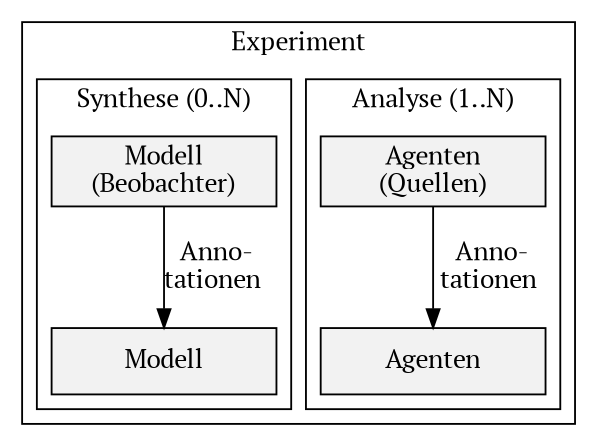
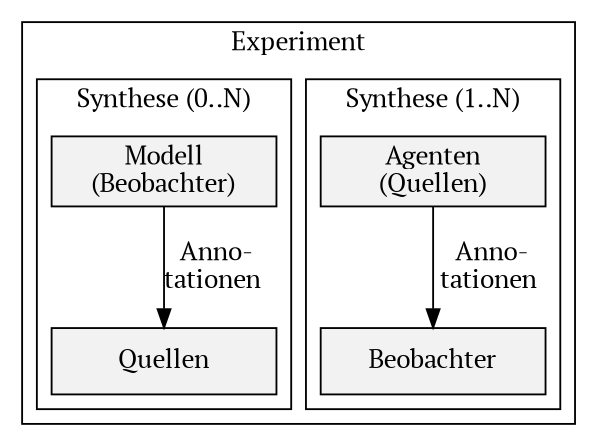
cluster "Analyse (1..N)": label "Analyse (1..N)" -> "Synthese (1..N)"
node "Modell": label "Modell" -> "Quellen"
node "Agenten": label "Agenten" -> "Beobachter"
